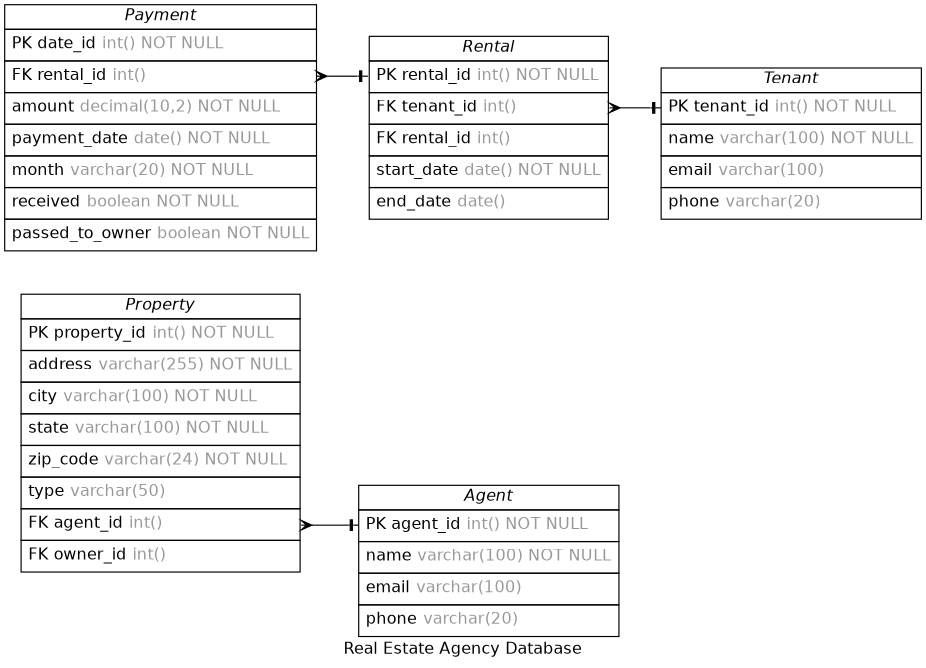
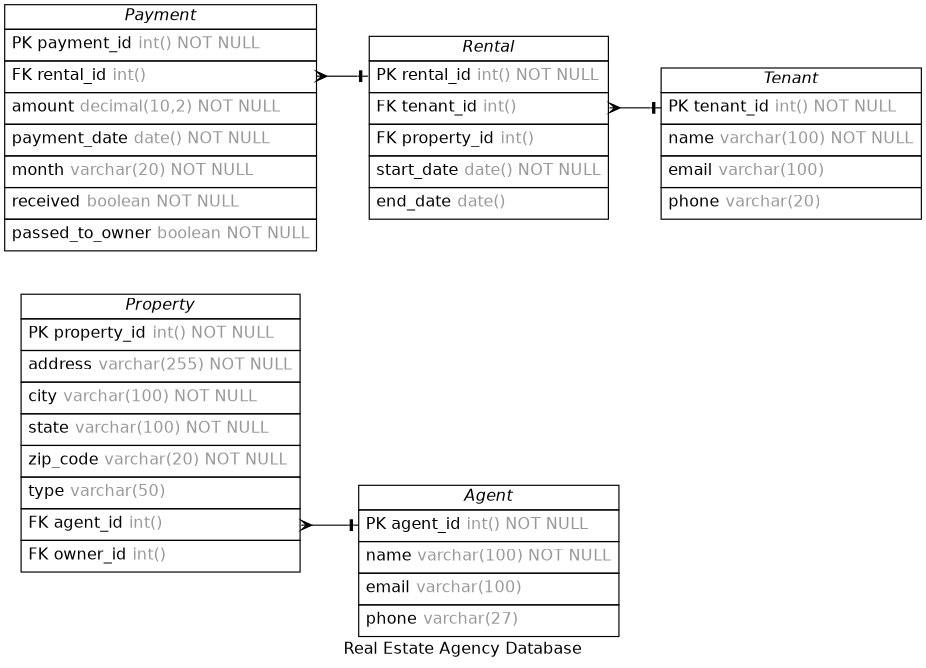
node "Payment": text "PK date_id" -> "PK payment_id"
node "Rental": text "FK rental_id" -> "FK property_id"
node "Property": text "varchar(24) NOT NULL" -> "varchar(20) NOT NULL"
node "Agent": text "varchar(20)" -> "varchar(27)"
